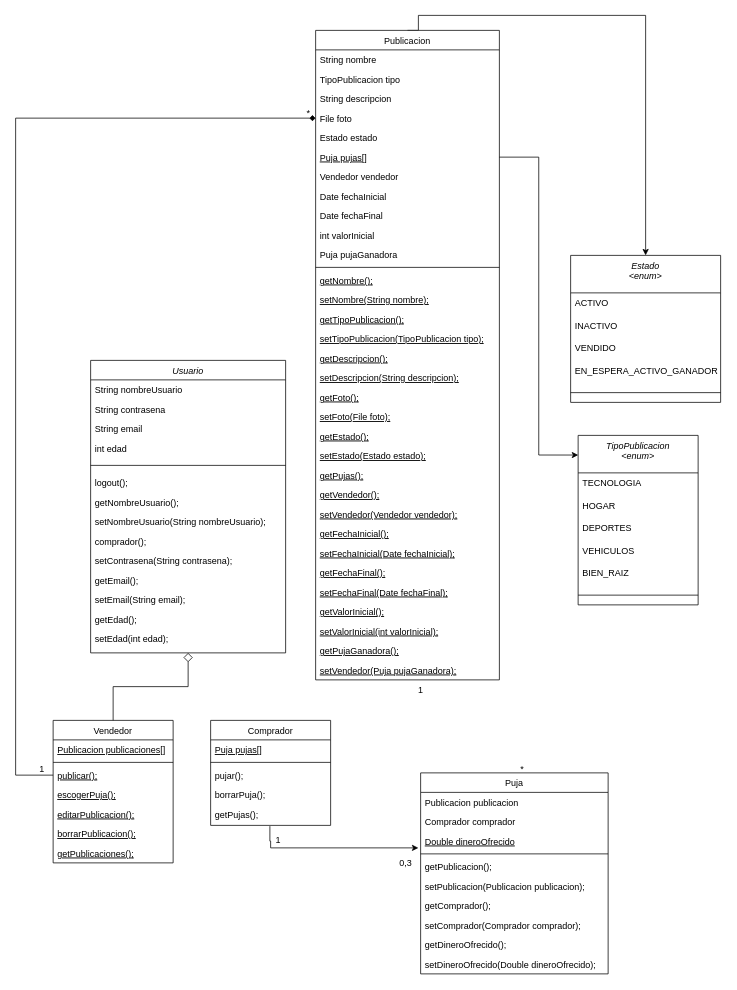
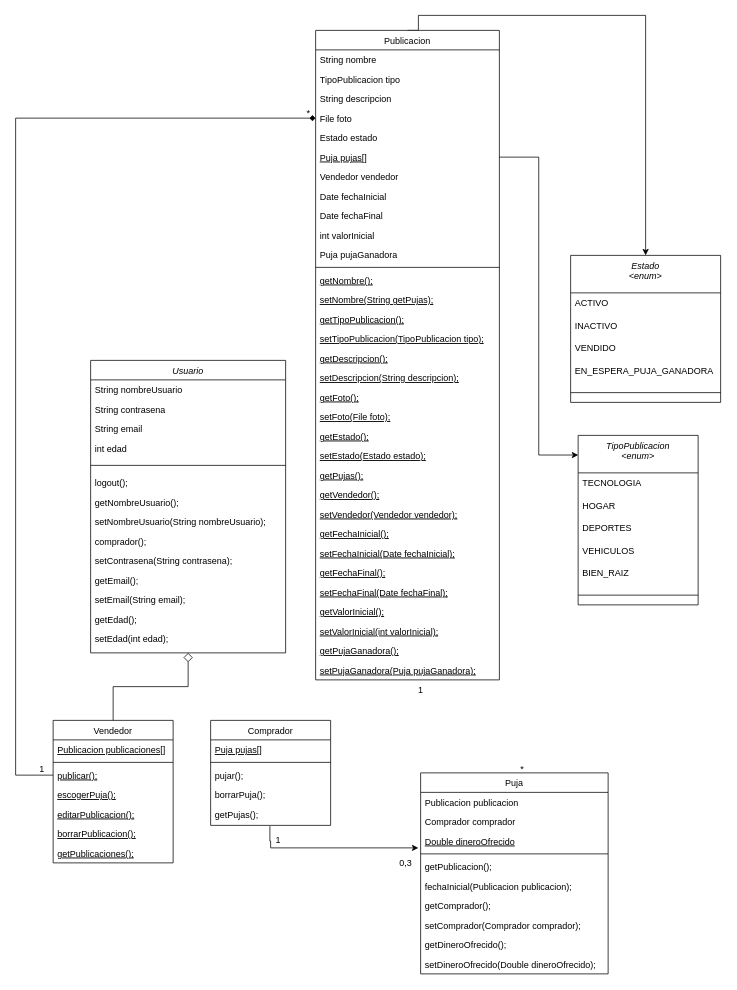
node "setNombre(String nombre);": label "setNombre(String nombre);" -> "setNombre(String getPujas);"
node "EN_ESPERA_ACTIVO_GANADORA": label "EN_ESPERA_ACTIVO_GANADORA" -> "EN_ESPERA_PUJA_GANADORA"
node "setVendedor(Puja pujaGanadora);": label "setVendedor(Puja pujaGanadora);" -> "setPujaGanadora(Puja pujaGanadora);"
node "setPublicacion(Publicacion publicacion);": label "setPublicacion(Publicacion publicacion);" -> "fechaInicial(Publicacion publicacion);"
